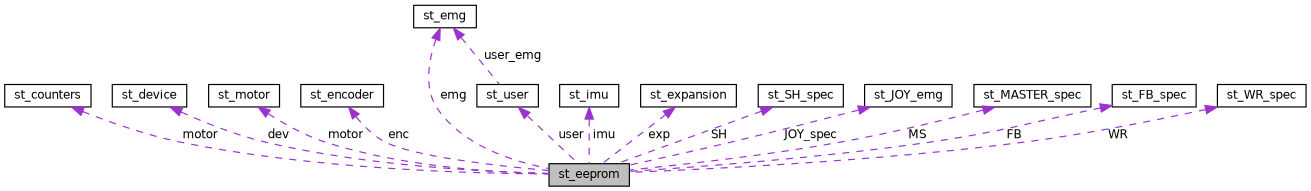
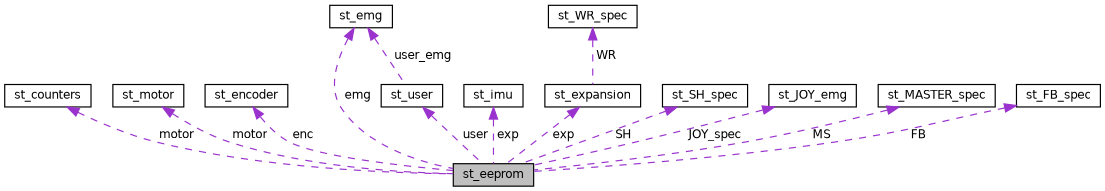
node "st_device": removed
edge "st_eeprom" -> "st_imu": label " imu" -> " exp"
edge "st_eeprom" -> "st_WR_spec": now "st_expansion" -> "st_WR_spec"
